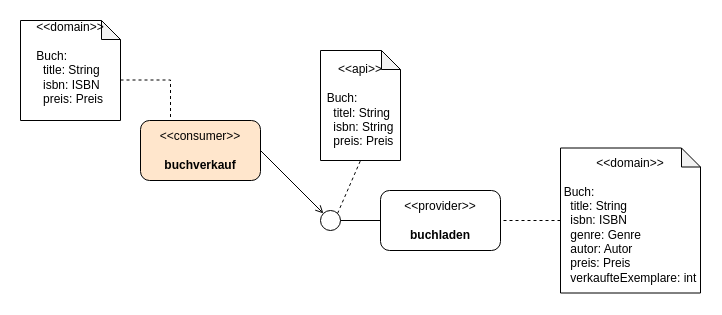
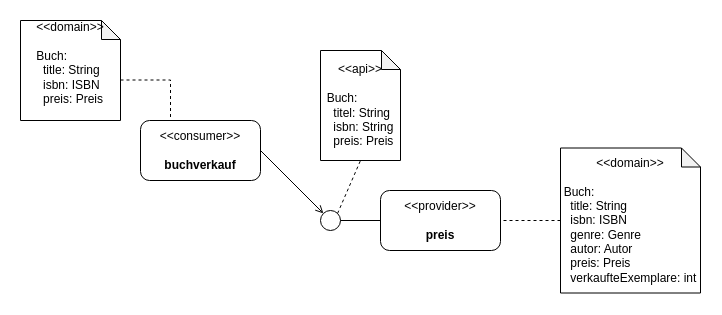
node "<<consumer>>buchverkauf": fillcolor #ffe6cc -> #ffffff
node "<<provider>>buchladen": label "<<provider>>buchladen" -> "<<provider>>preis"
